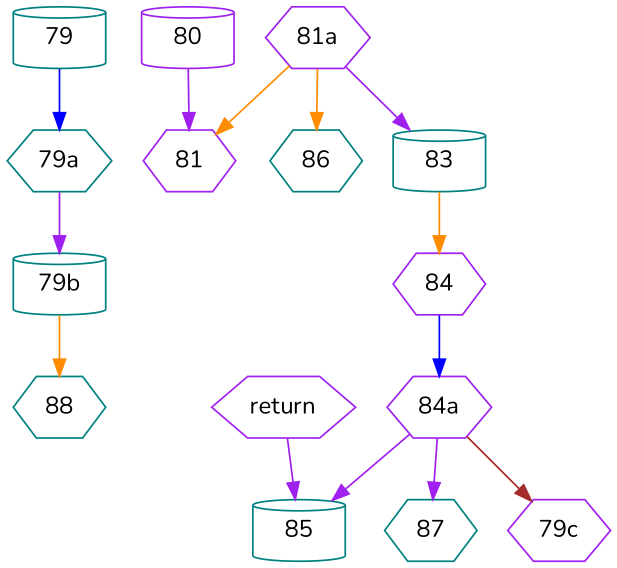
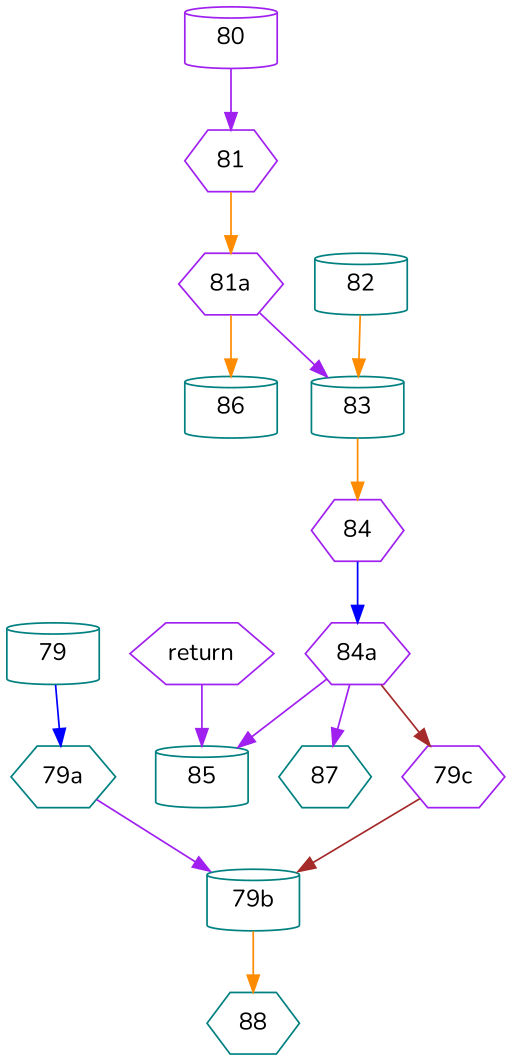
edge "81a" -> "81": reversed
node "86": shape hexagon -> cylinder
node "82": added
edge "79c" -> "79b": added
